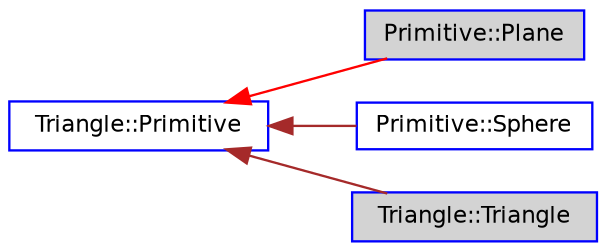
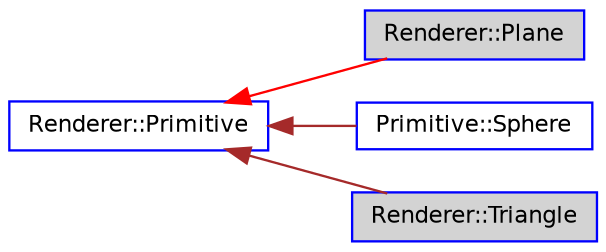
node "Primitive::Plane": label "Primitive::Plane" -> "Renderer::Plane"
node "Triangle::Primitive": label "Triangle::Primitive" -> "Renderer::Primitive"
node "Triangle::Triangle": label "Triangle::Triangle" -> "Renderer::Triangle"
